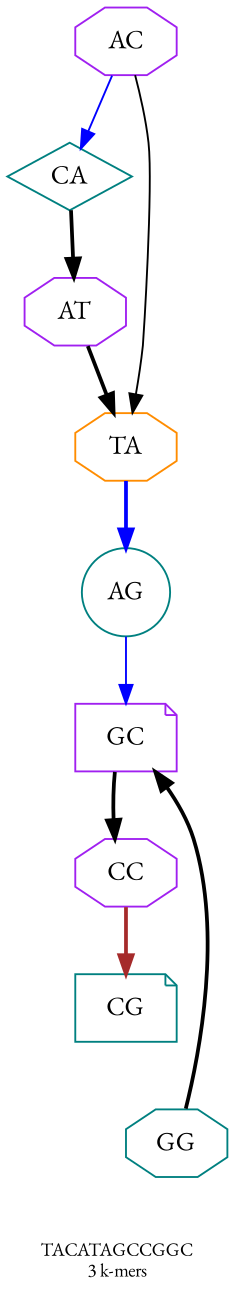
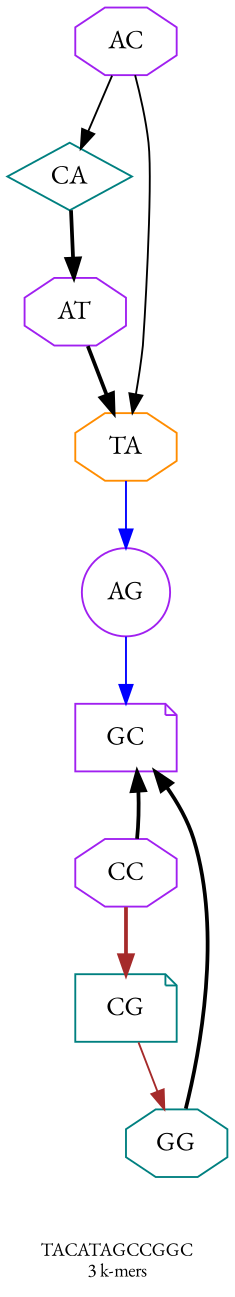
edge "AC" -> "CA": color blue -> black
edge "TA" -> "AG": style bold -> solid
node "AG": color teal -> purple
edge "GC" -> "CC": reversed
edge "CG" -> "GG": added
